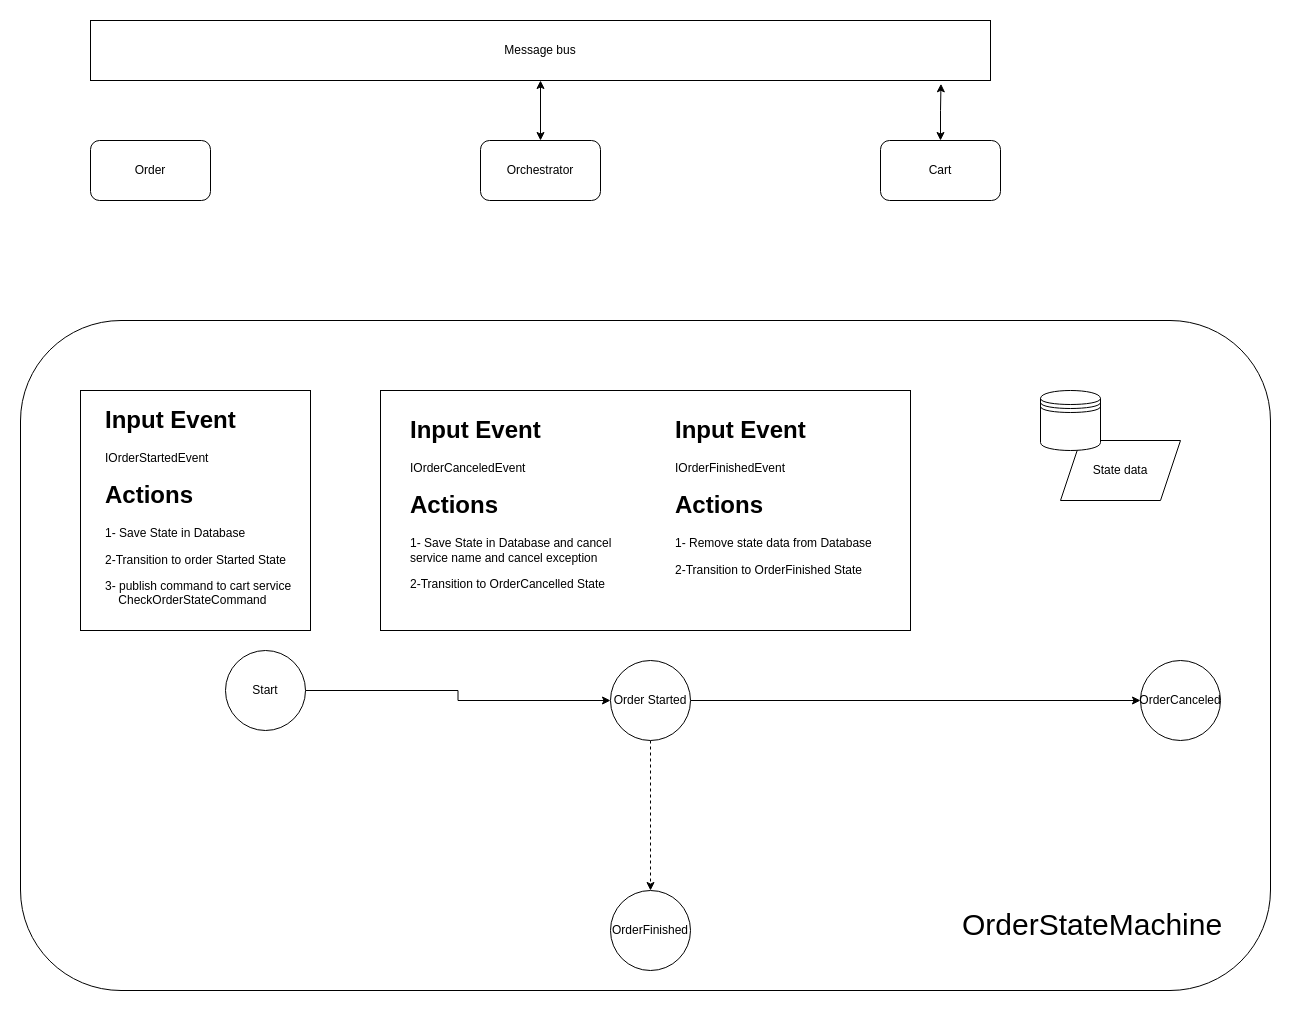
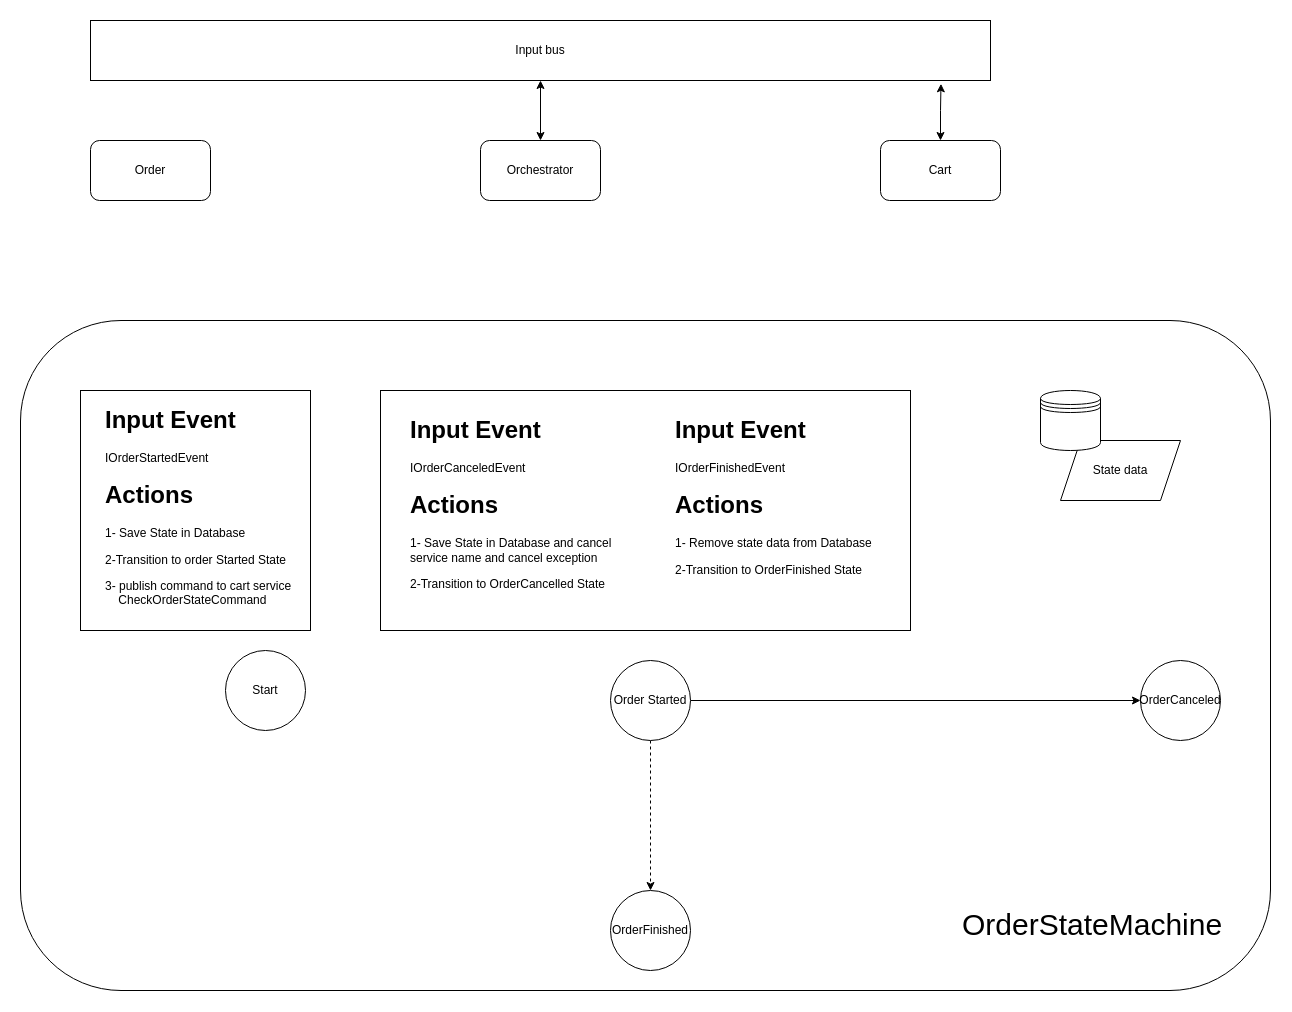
node "Message bus": label "Message bus" -> "Input bus"
edge "Start" -> "Order Started": removed
